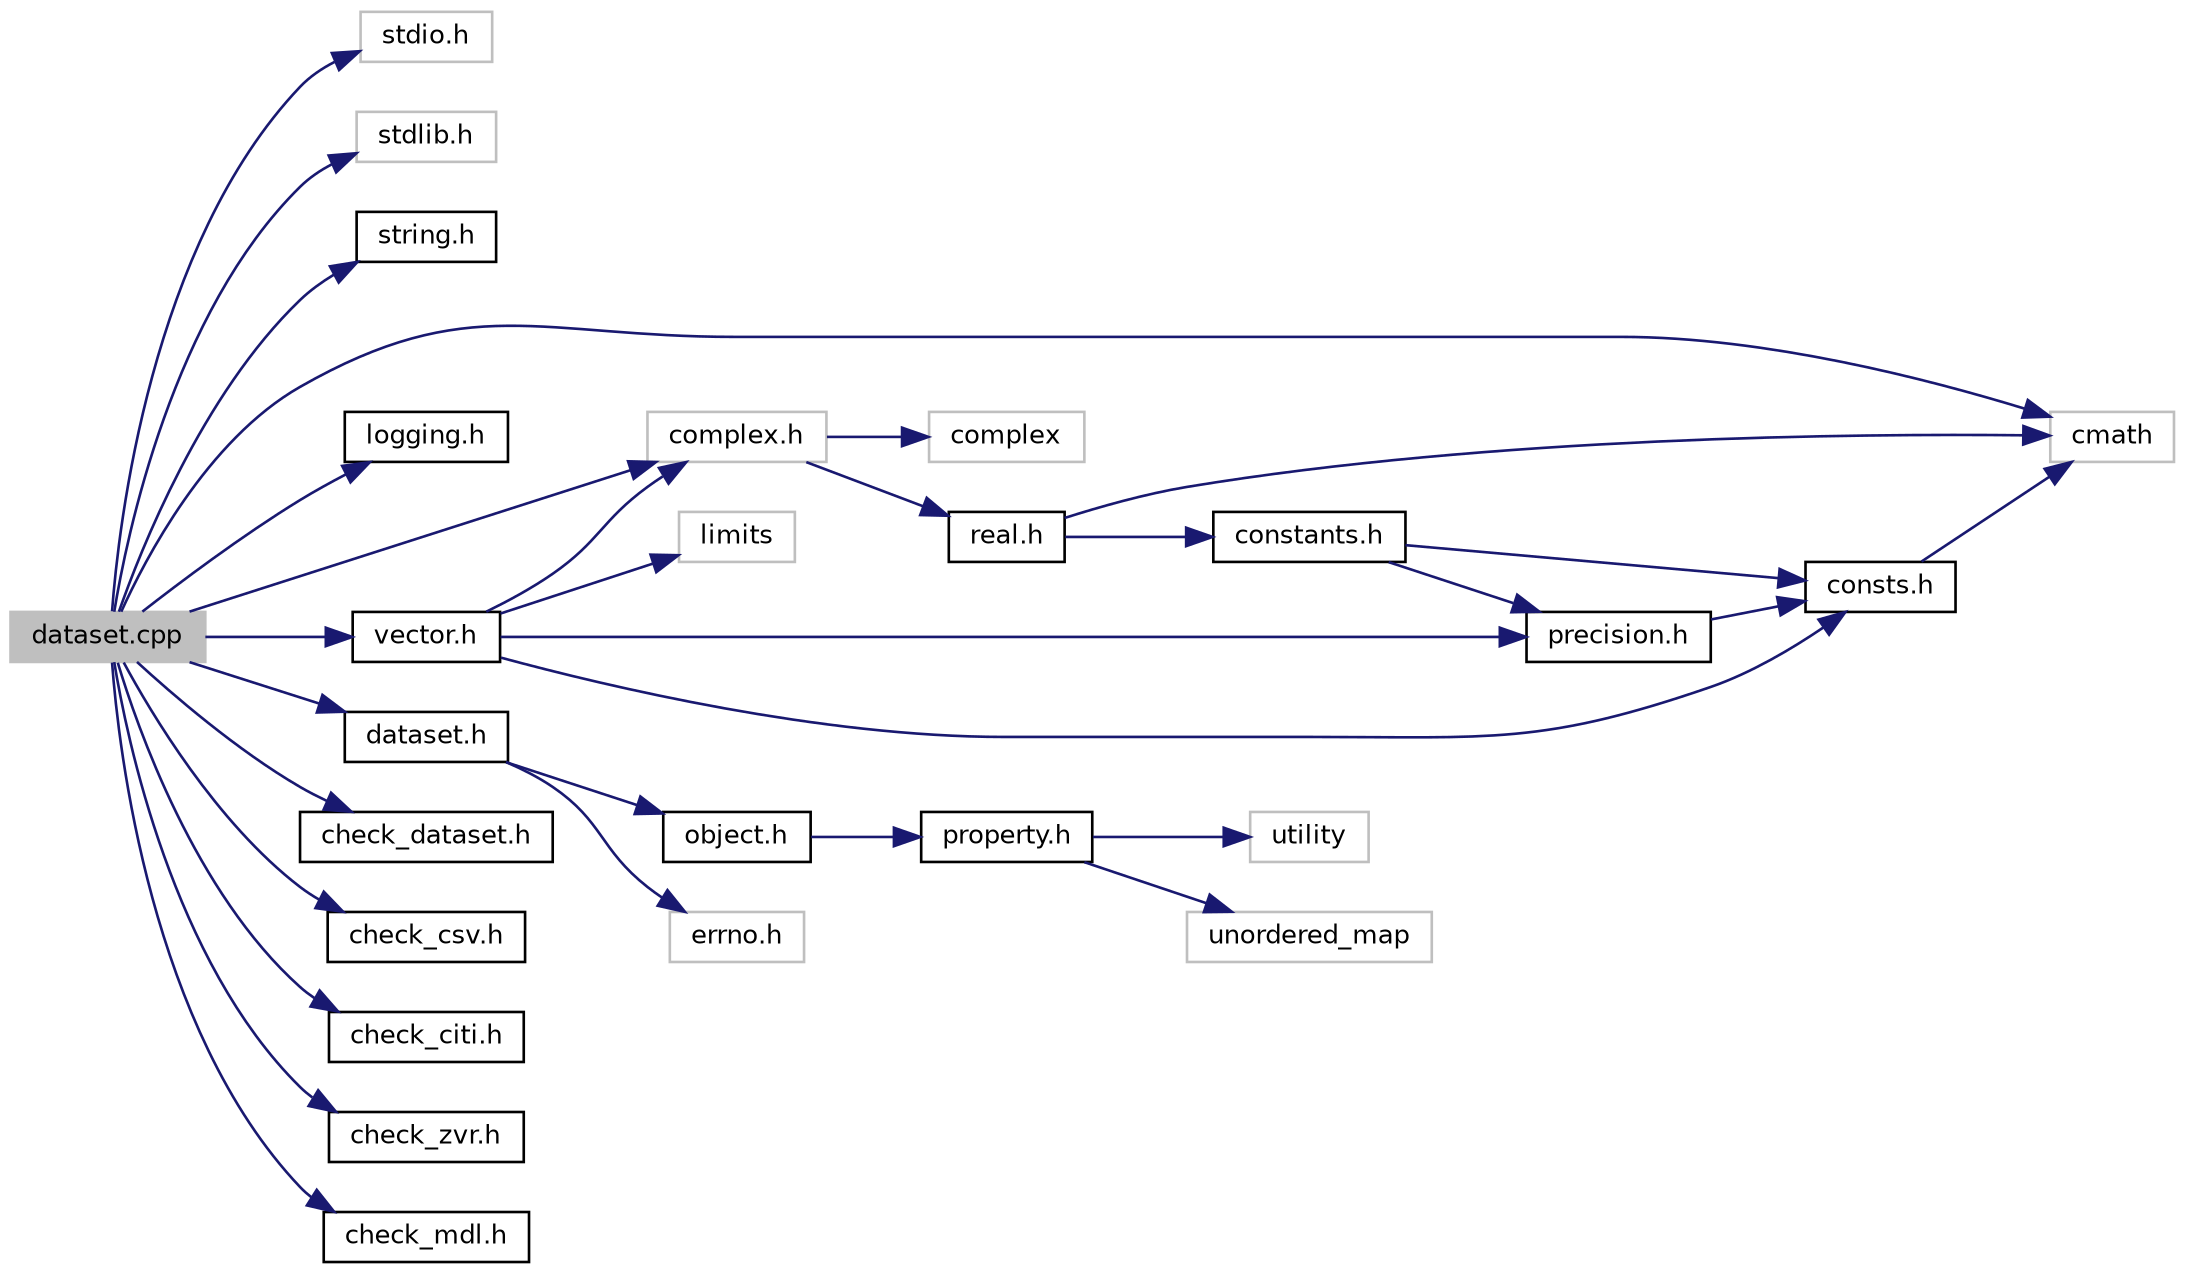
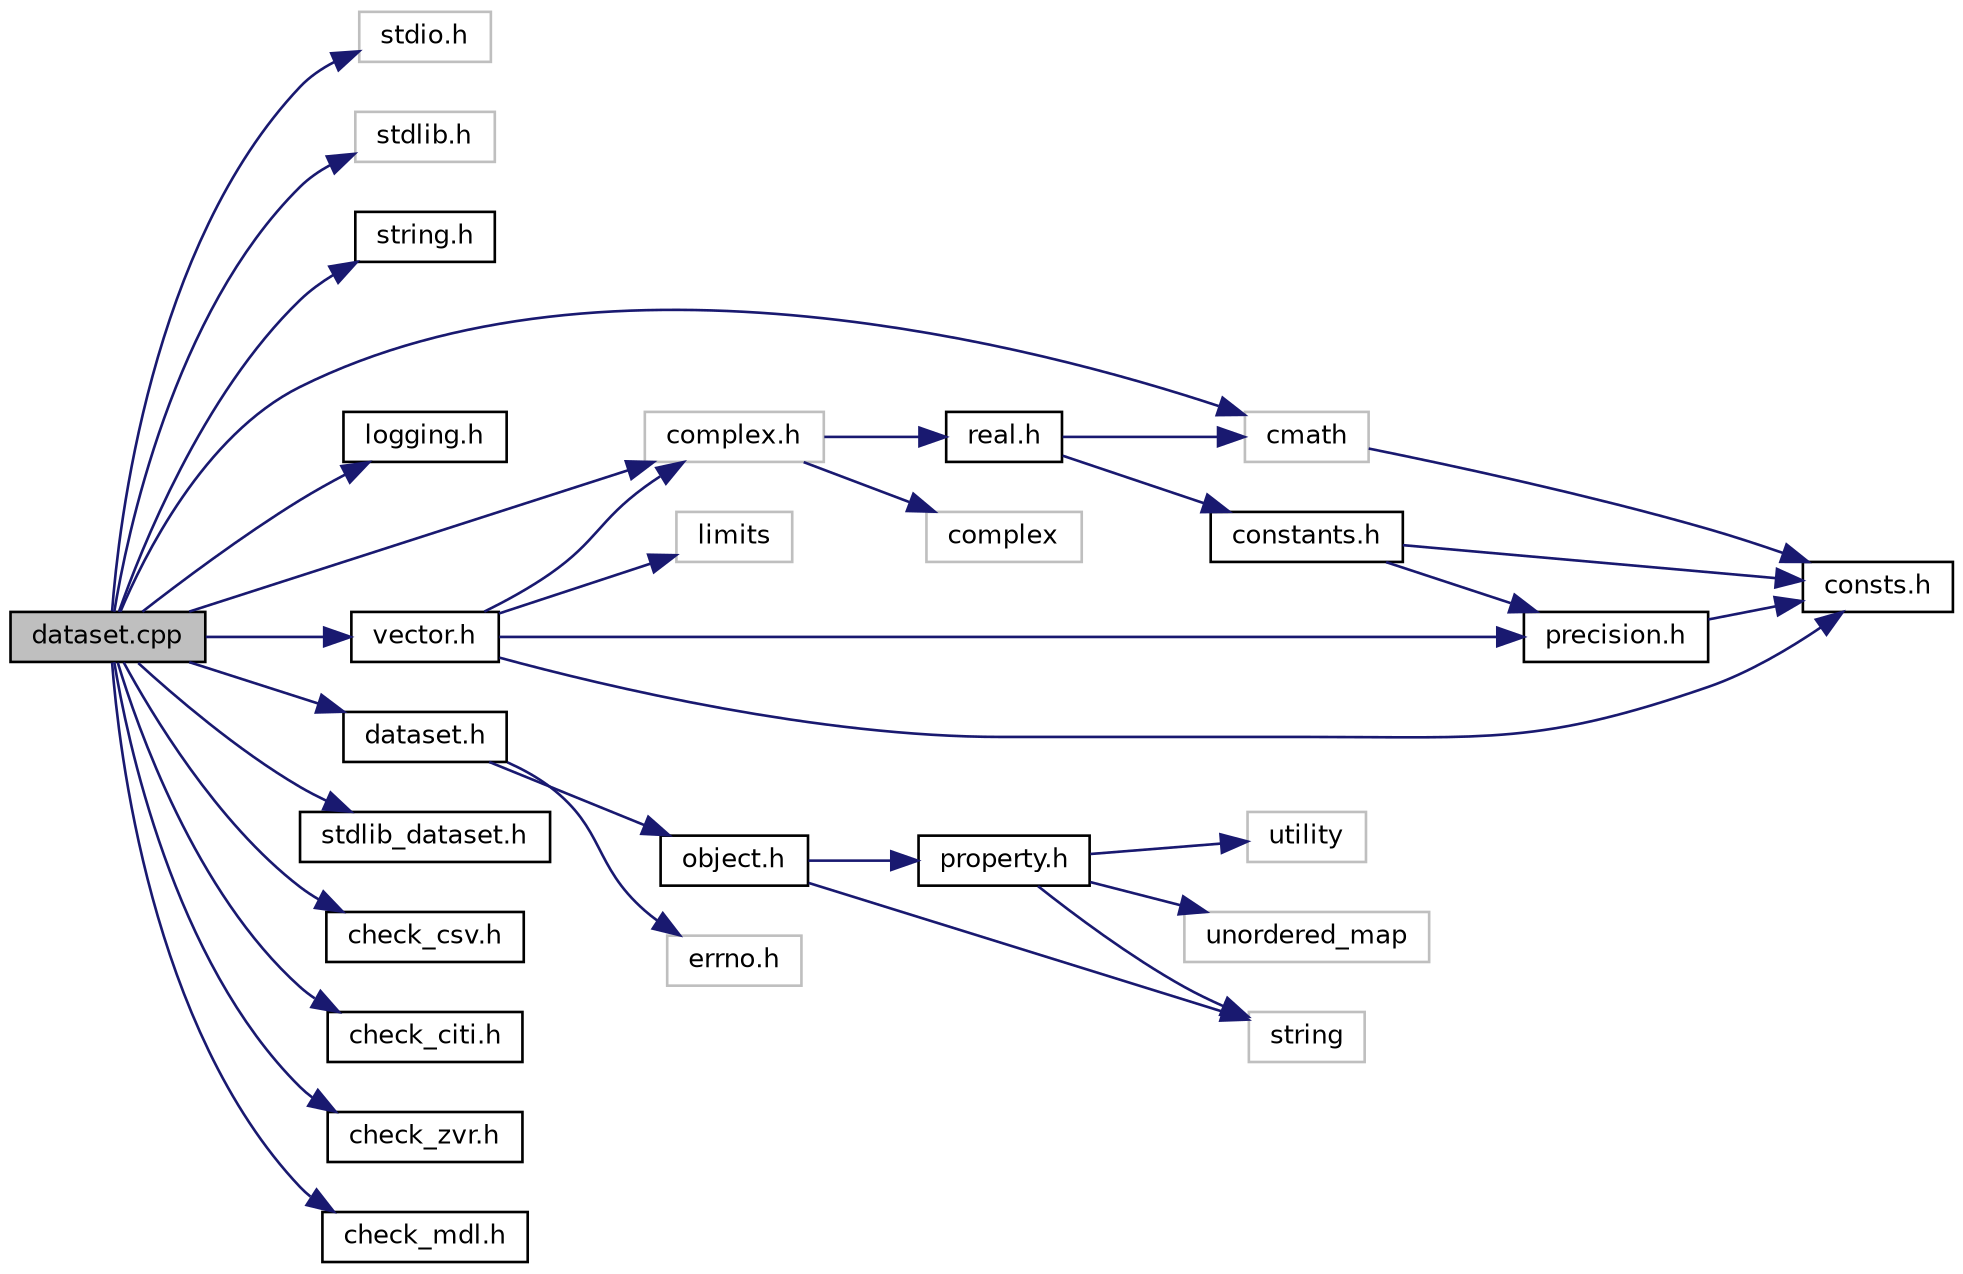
edge "consts.h" -> "cmath": reversed
node "dataset.cpp": color grey75 -> black
node "check_dataset.h": label "check_dataset.h" -> "stdlib_dataset.h"
node "string": added
